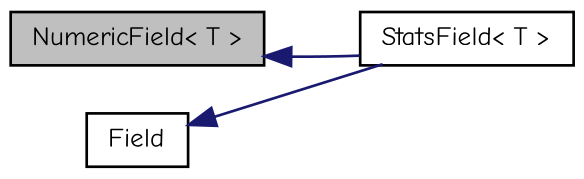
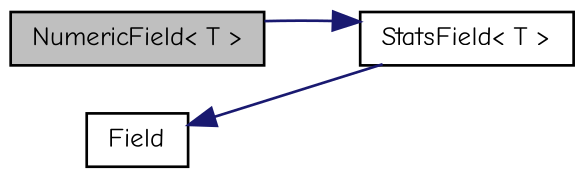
edge "StatsField< T >" -> "NumericField< T >": reversed
